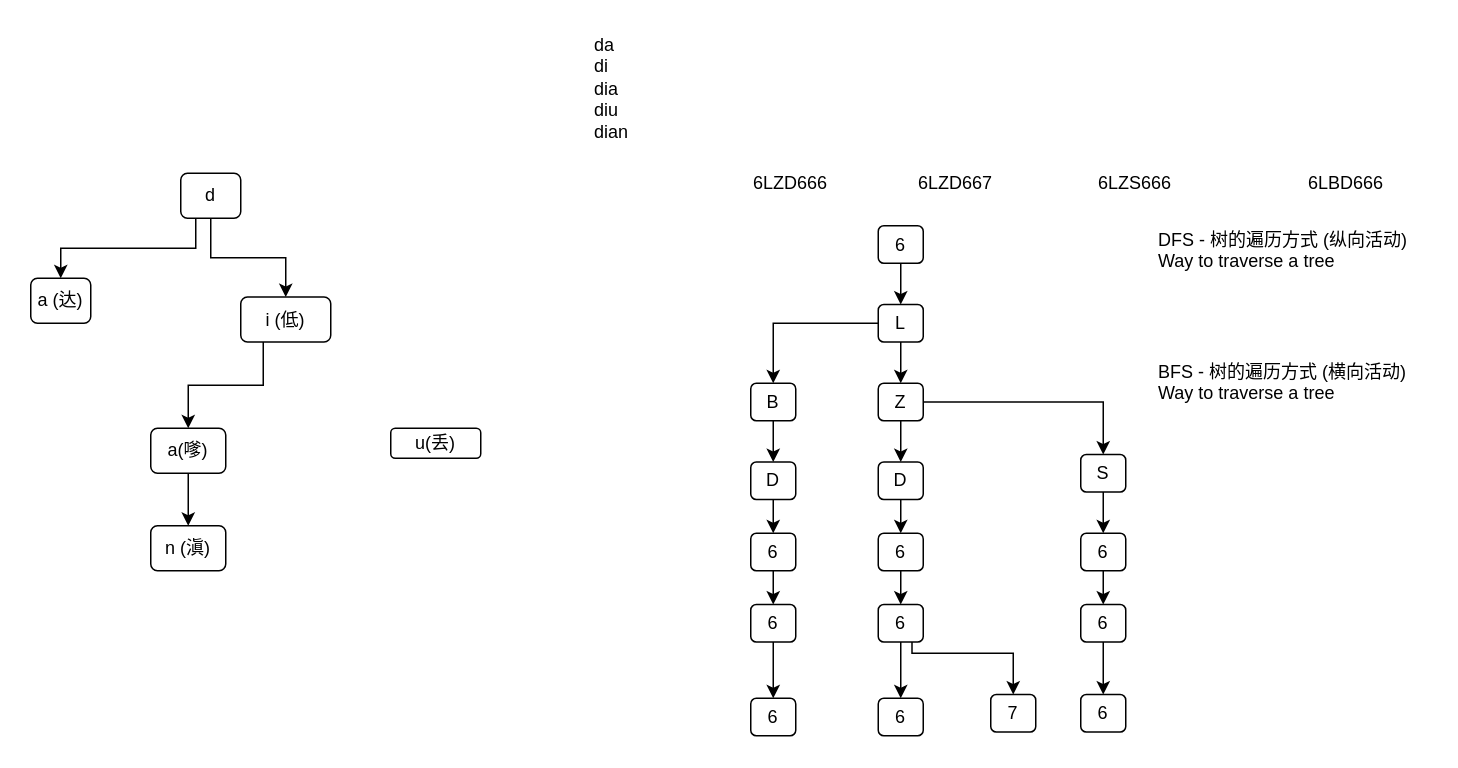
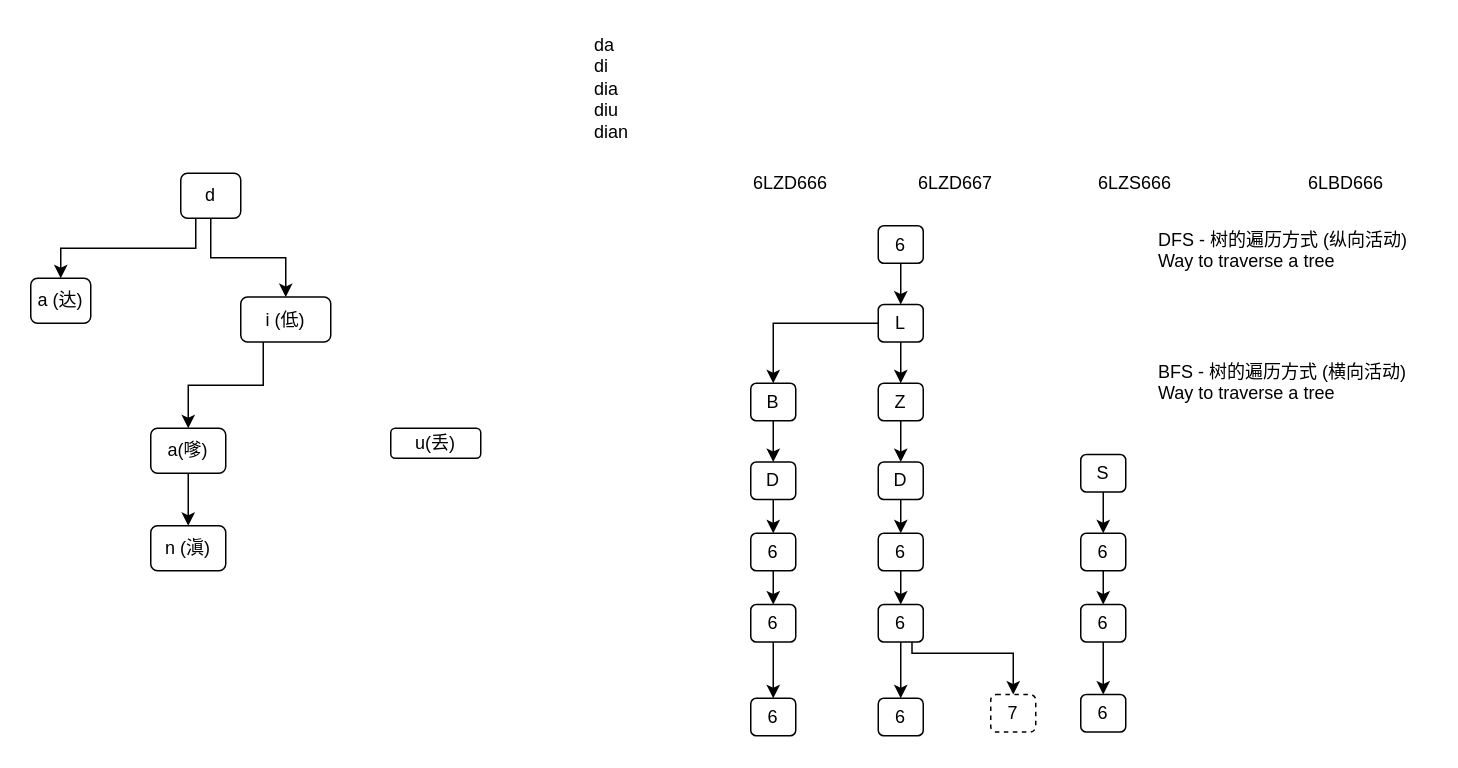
edge "Z" -> "S": removed
node "7": style solid -> dashed
